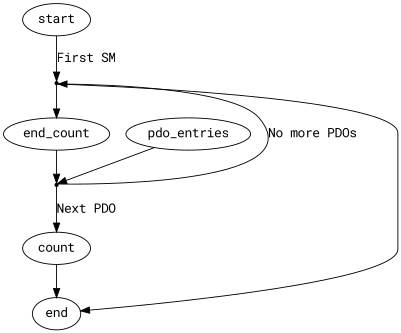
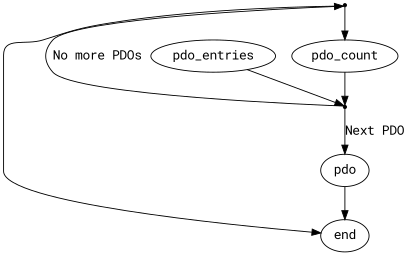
node "start": removed
node "end_count": label "end_count" -> "pdo_count"
node "count": label "count" -> "pdo"
